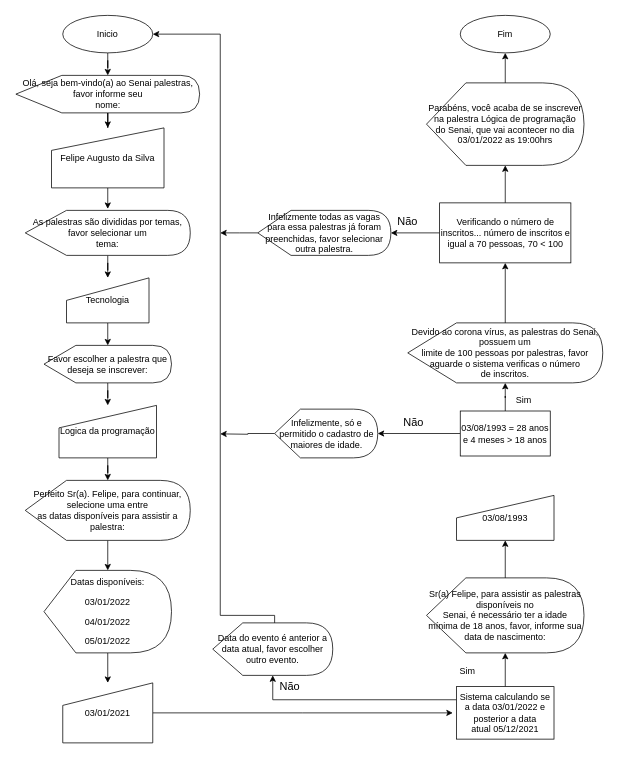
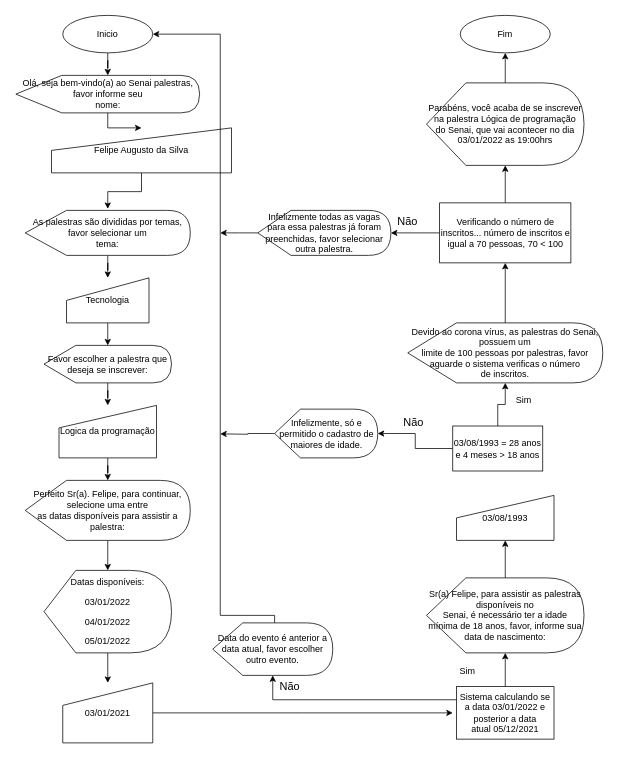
node "Felipe Augusto da Silva": size 113x60 -> 180x45
node "03/08/1993 = 28 anos e 4 meses > 18 anos": moved (505, 434) -> (498, 449)
